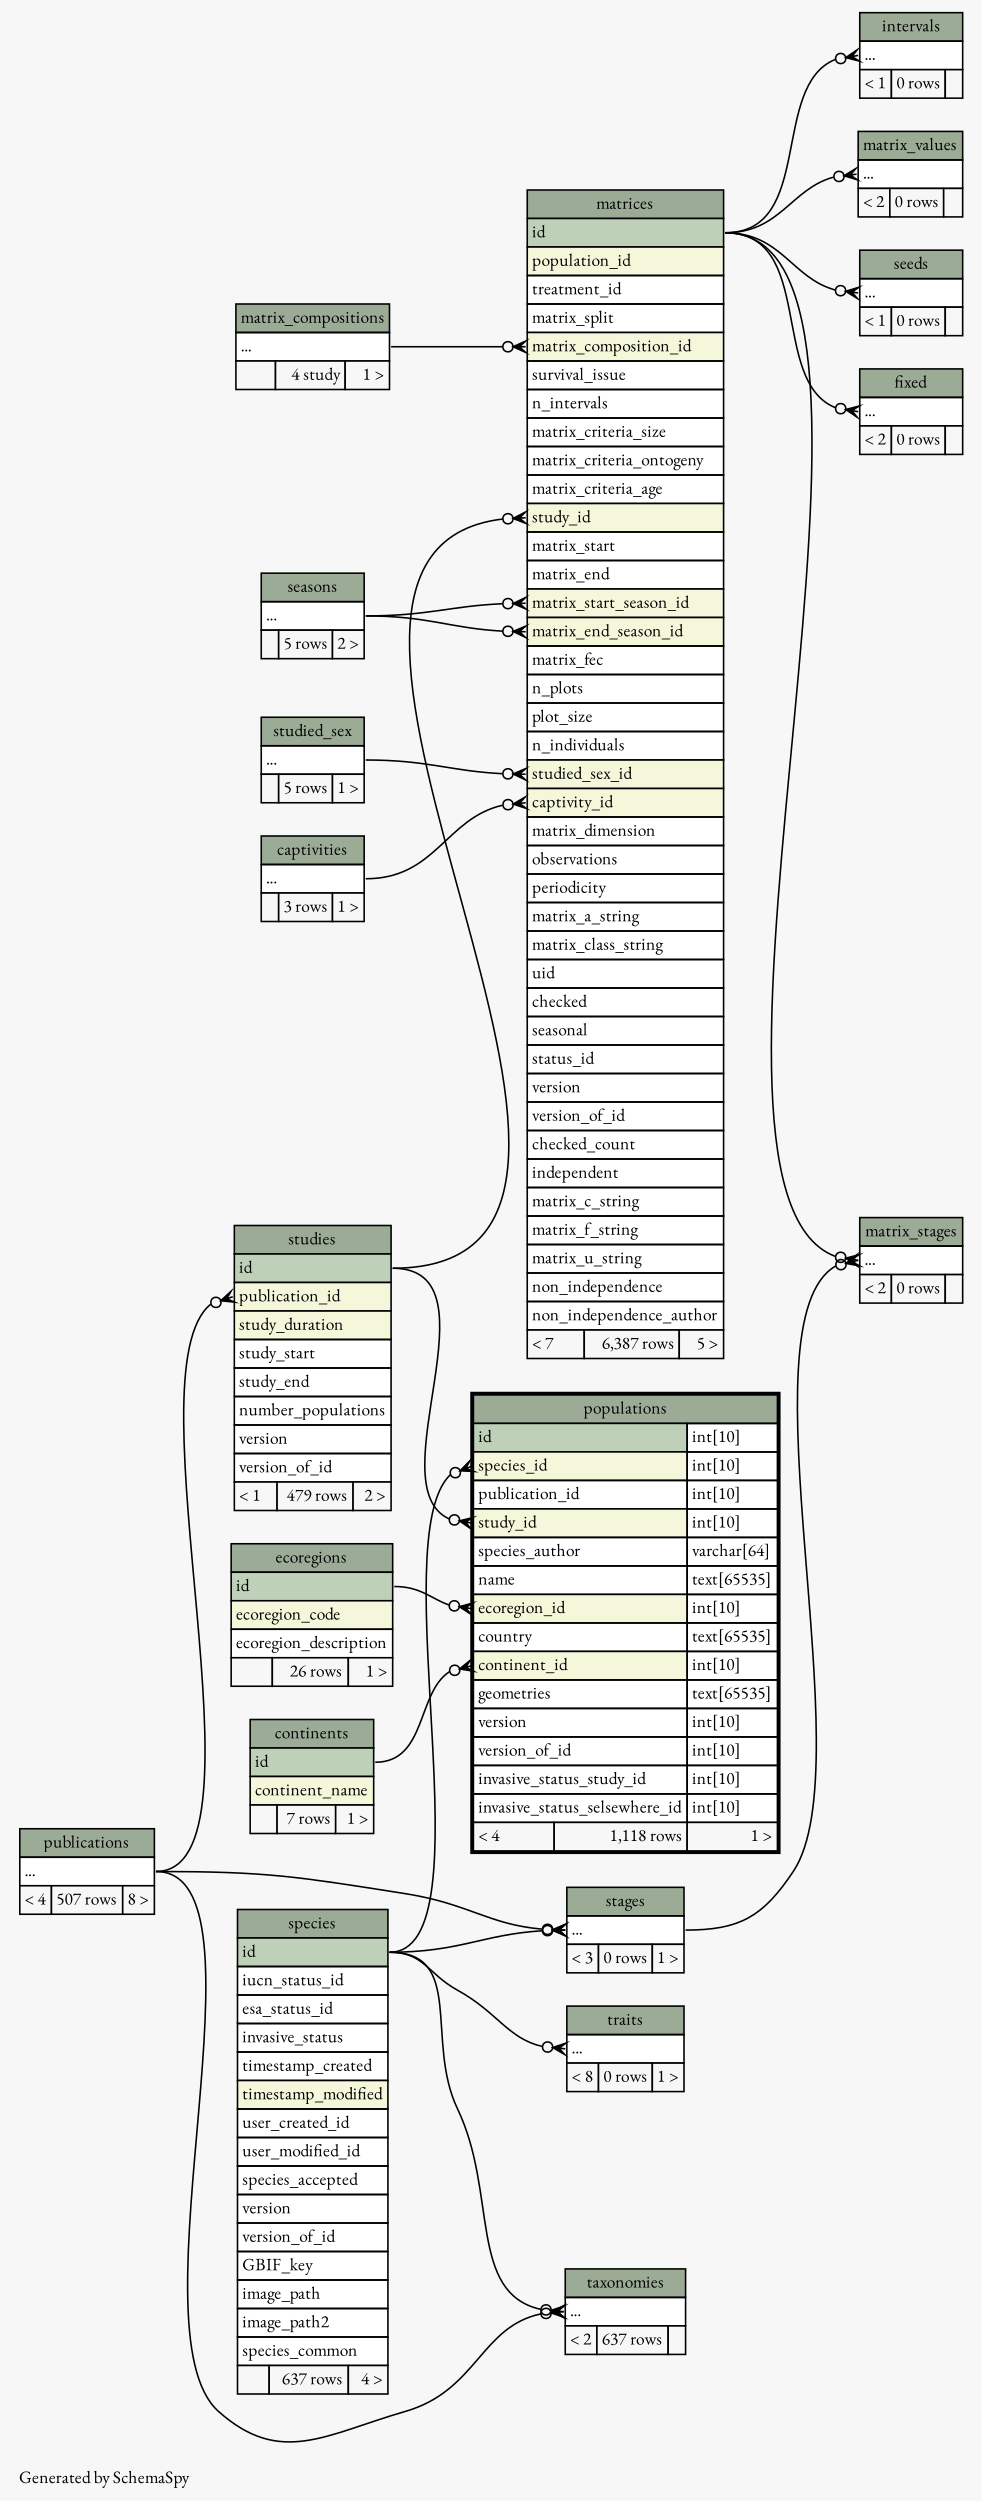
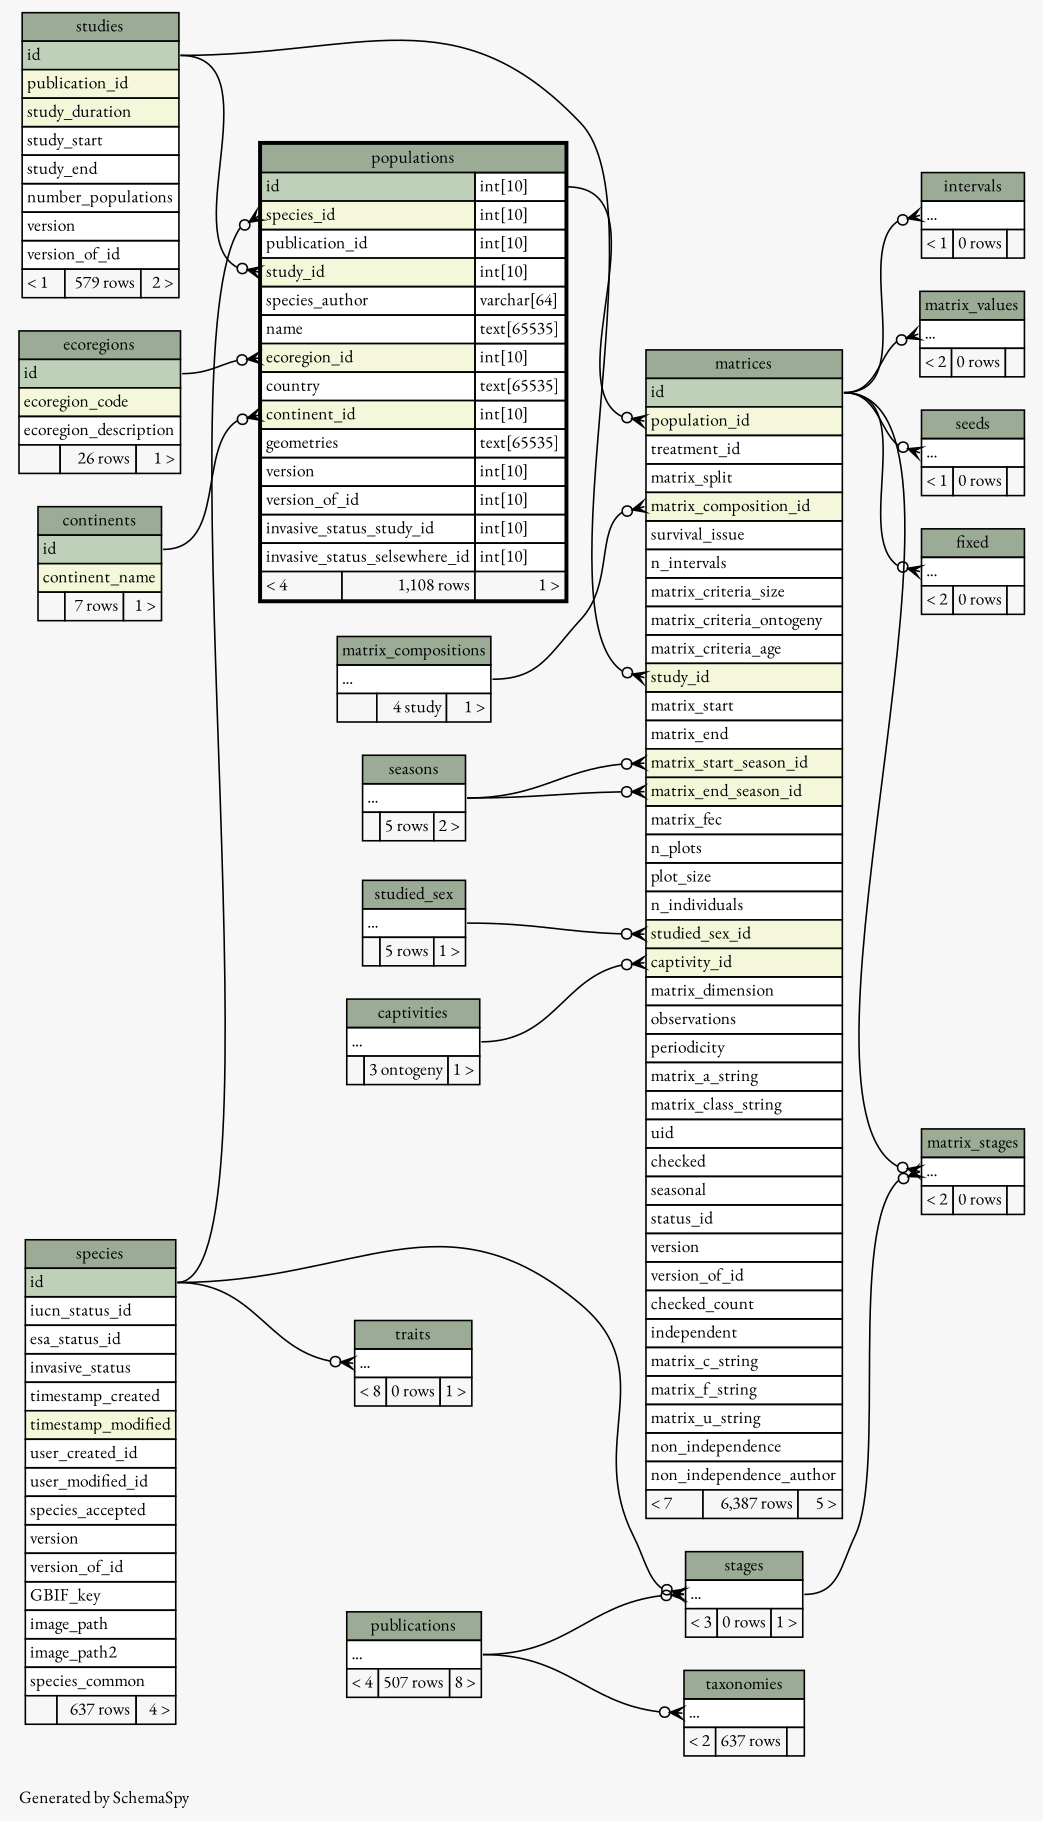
edge "populations" -> "matrices": added
node "captivities": text "3 rows" -> "3 ontogeny"
node "studies": text "479 rows" -> "579 rows"
edge "publications" -> "studies": removed
node "populations": text "1,118 rows" -> "1,108 rows"
edge "species" -> "taxonomies": removed
